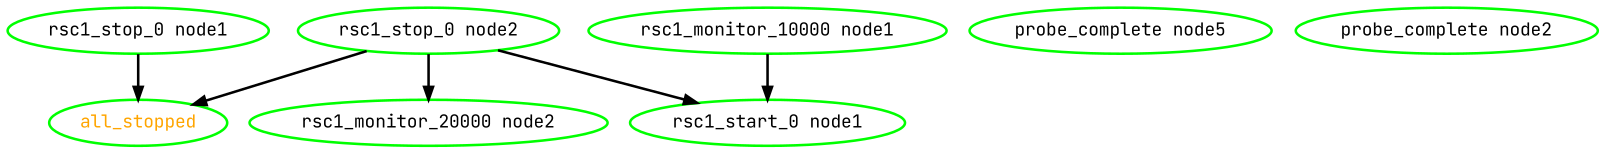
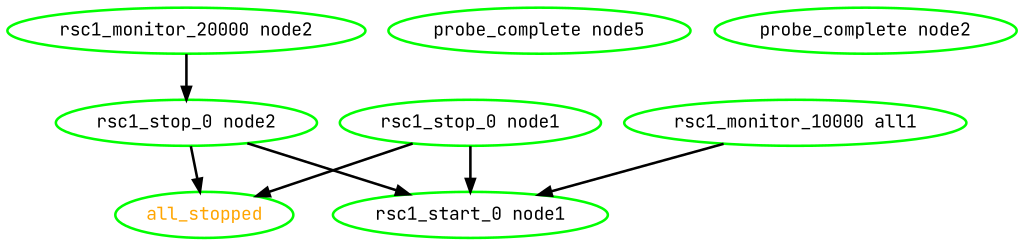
node "rsc1_monitor_10000 node1": label "rsc1_monitor_10000 node1" -> "rsc1_monitor_10000 all1"
edge "rsc1_stop_0 node2" -> "rsc1_monitor_20000 node2": reversed
edge "rsc1_stop_0 node1" -> "rsc1_start_0 node1": added
